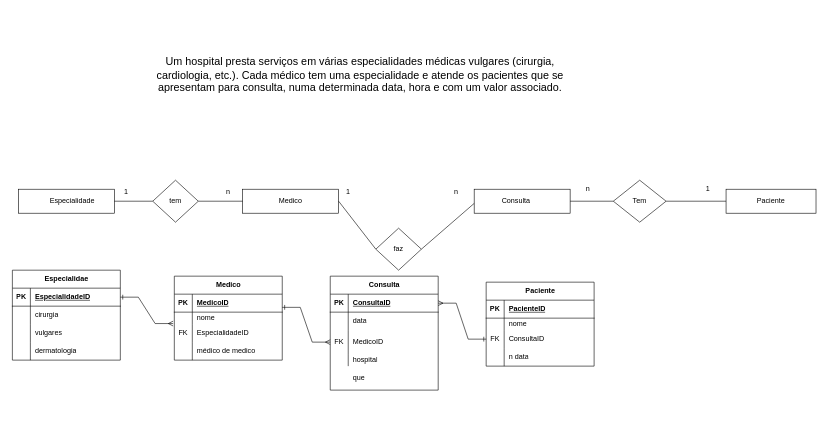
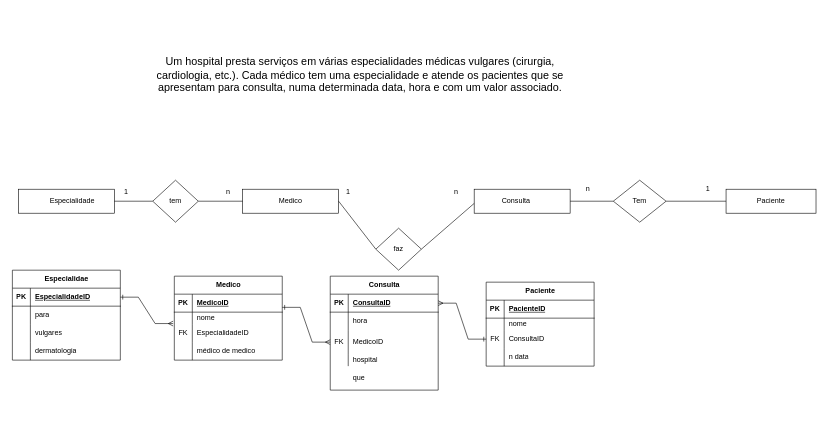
node "cirurgia": label "cirurgia" -> "para"
node "data": label "data" -> "hora"
